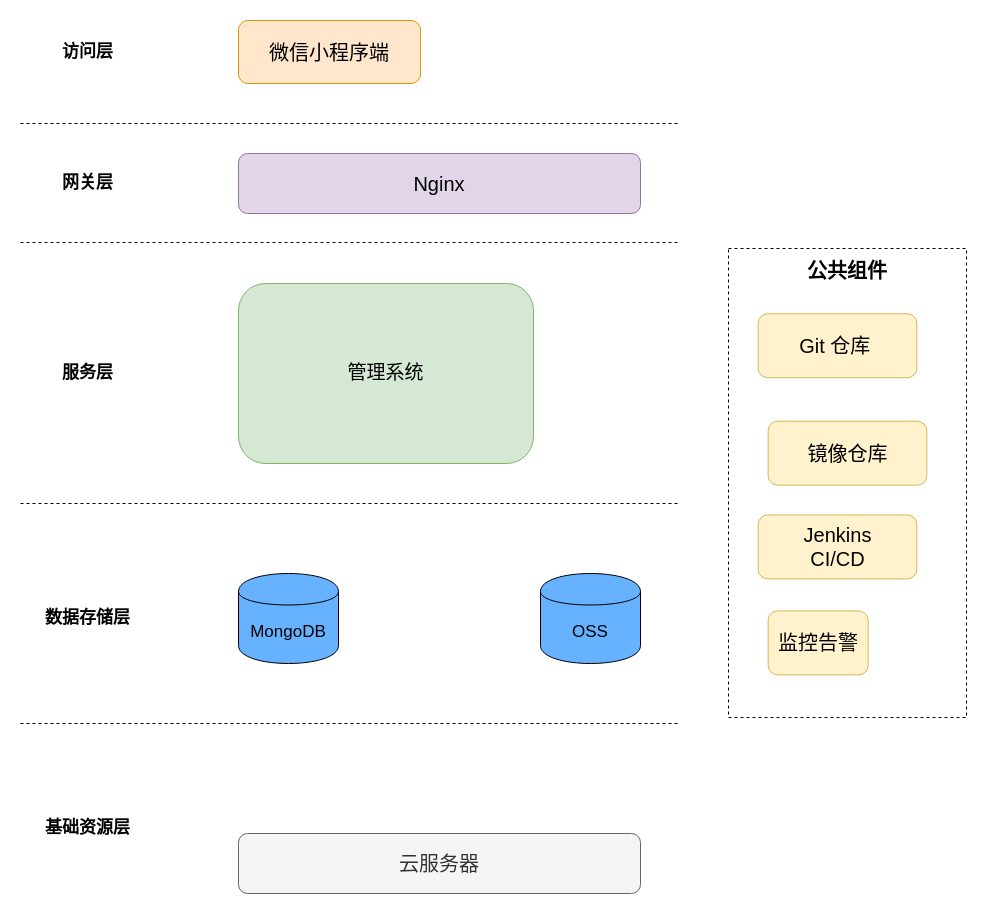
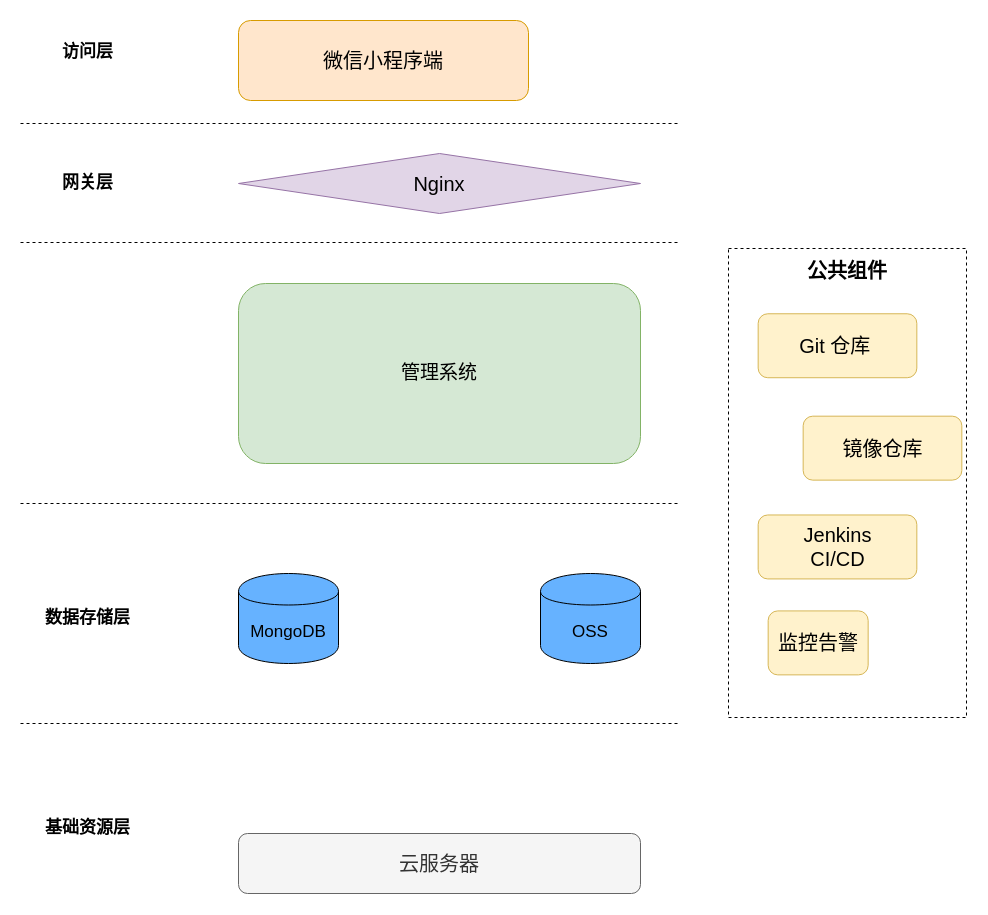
node "微信小程序端": size 182x63 -> 290x80
node "Nginx": shape rounded rectangle -> diamond
node "服务层": removed
node "管理系统": size 295x180 -> 402x180
node "镜像仓库": moved (848, 453) -> (883, 448)
